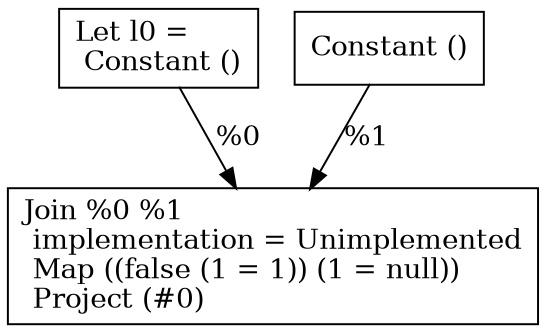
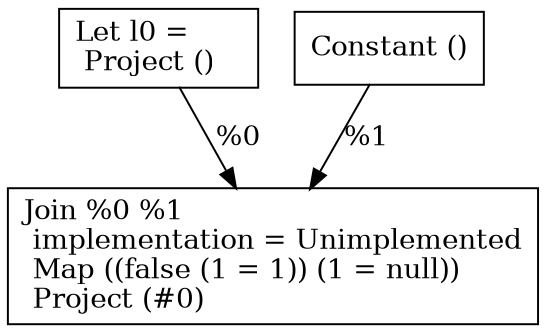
node "Let l0 = Constant ()": label "Let l0 = Constant ()" -> "Let l0 = Project ()"
